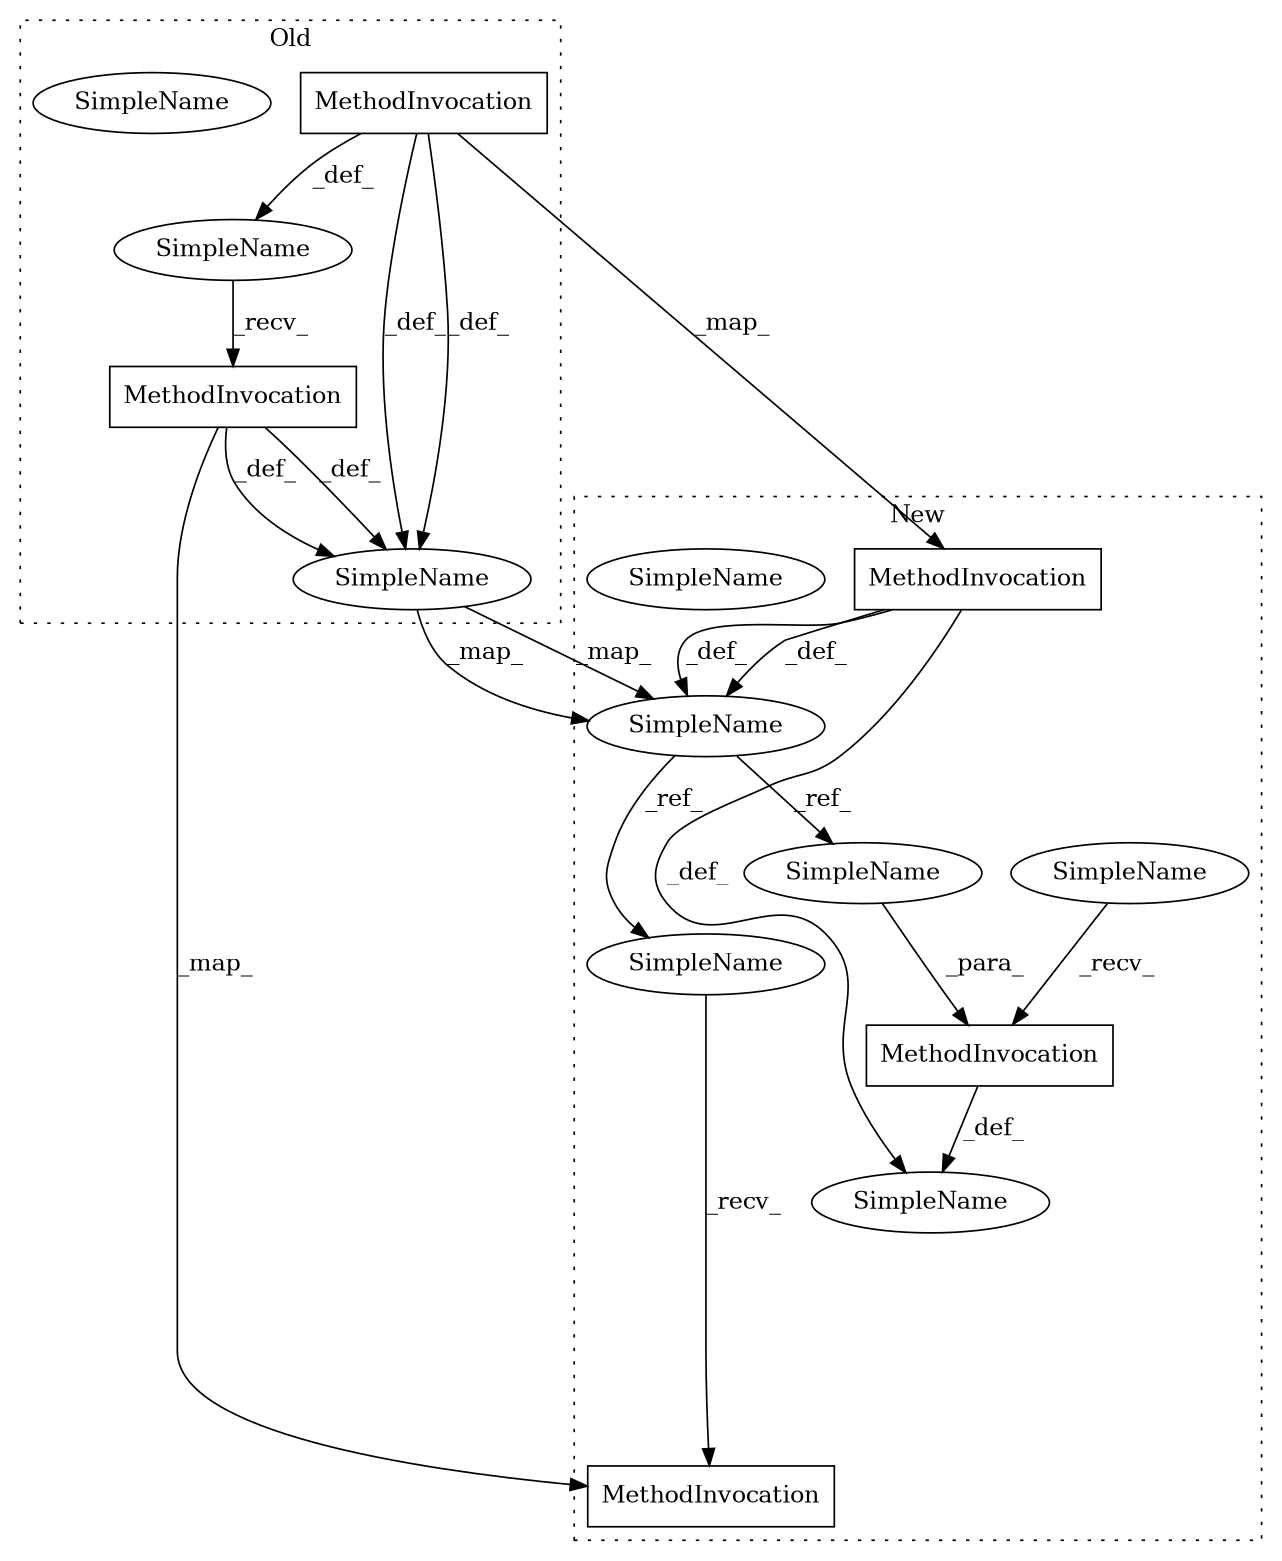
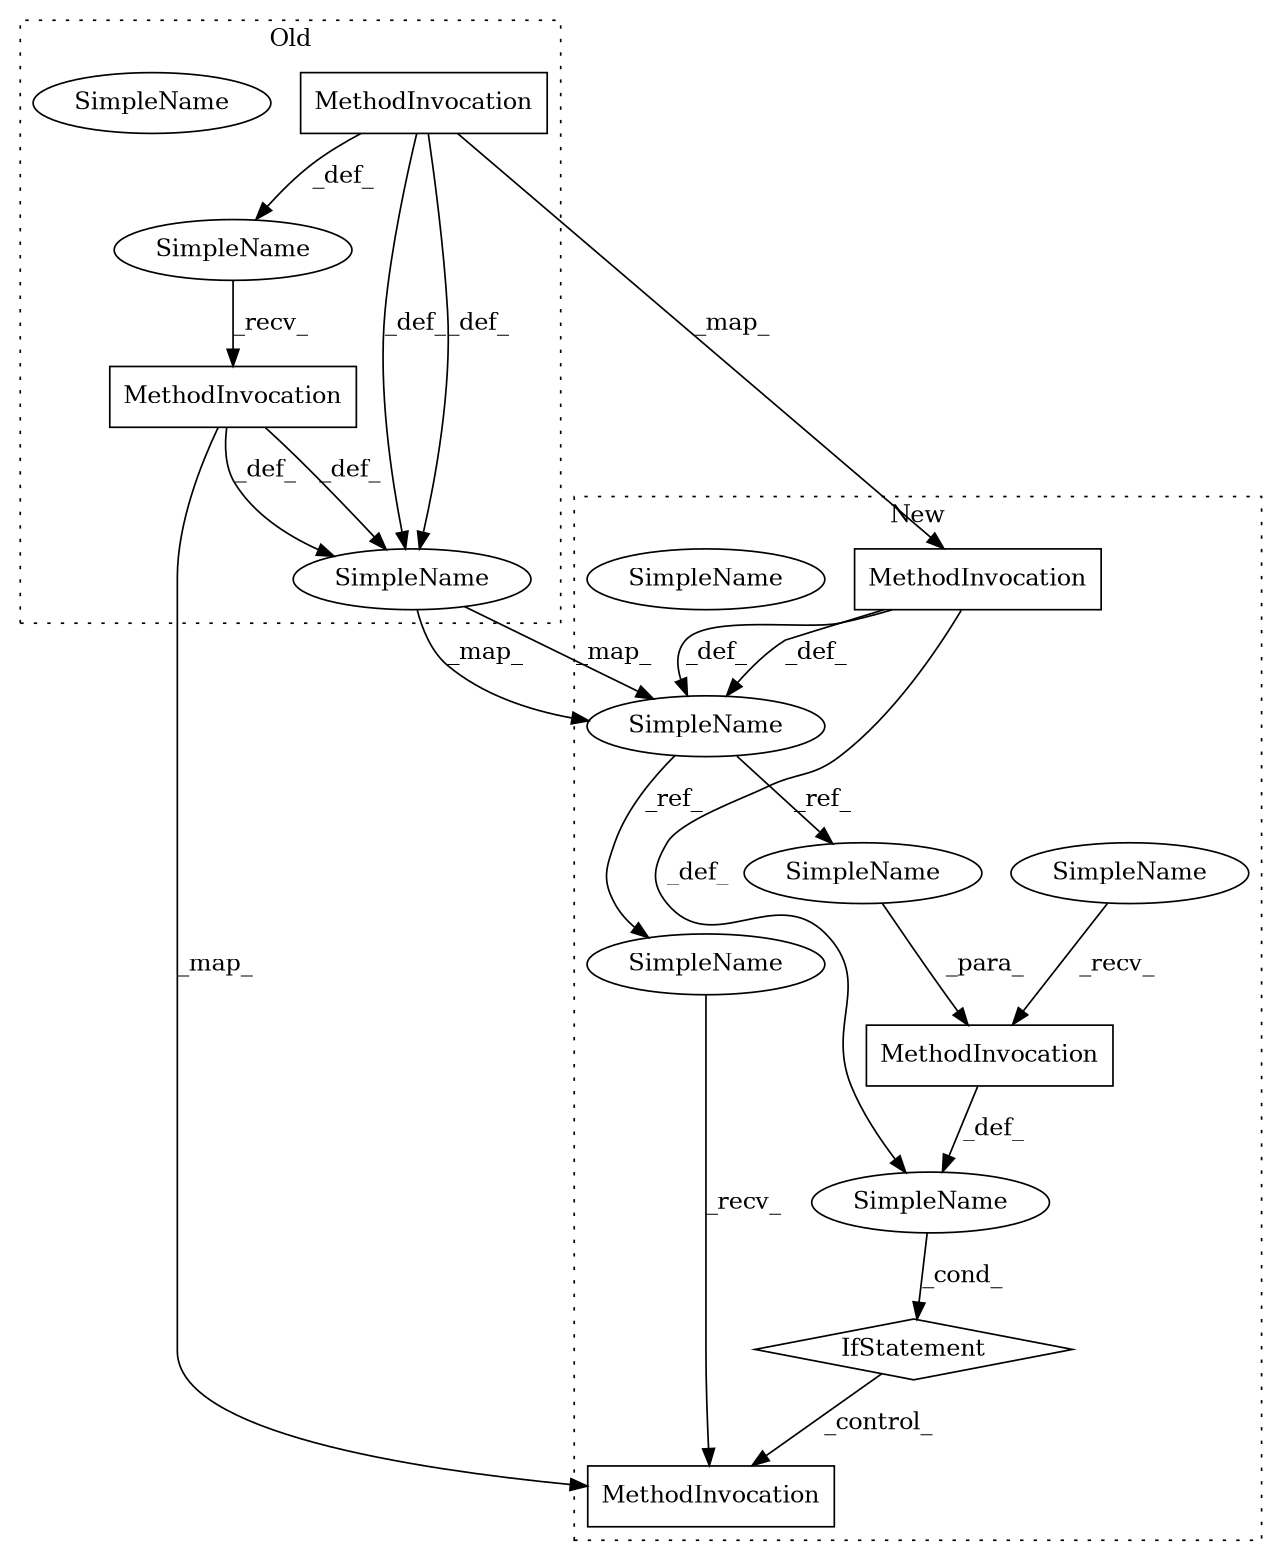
node "IfStatement": added
